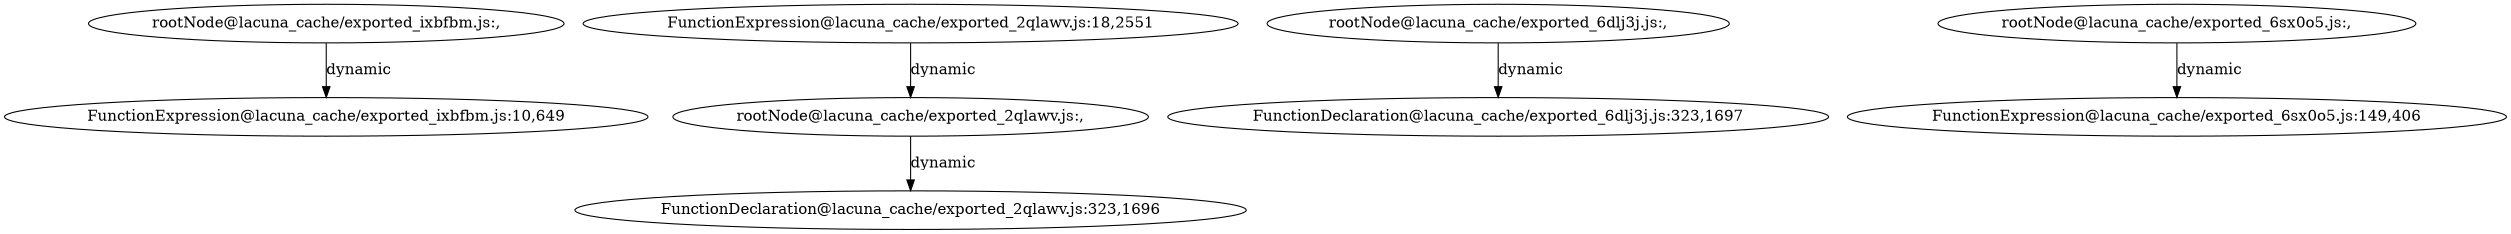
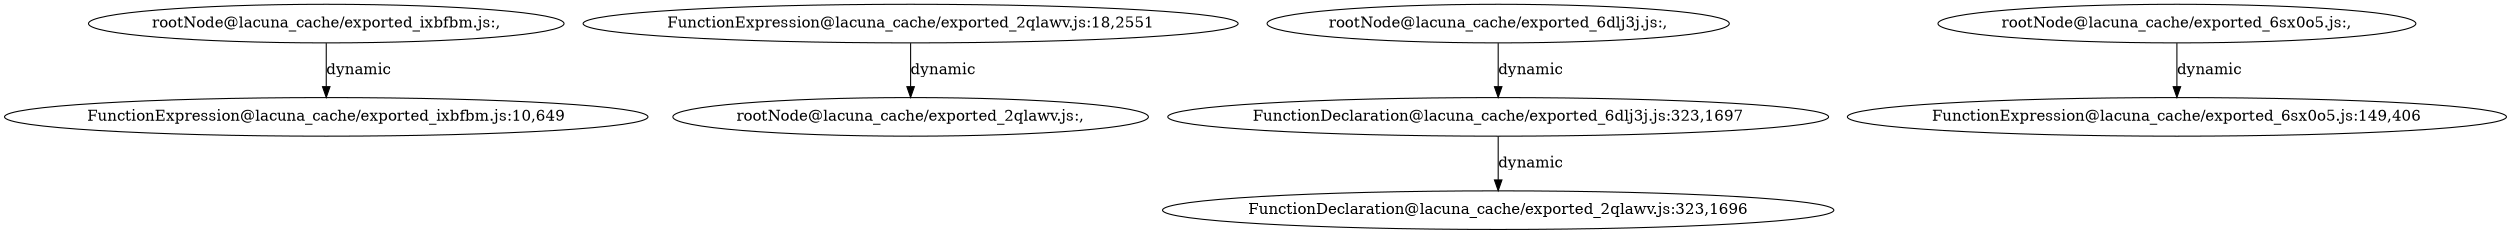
edge "rootNode@lacuna_cache/exported_2qlawv.js:," -> "FunctionDeclaration@lacuna_cache/exported_2qlawv.js:323,1696": now "FunctionDeclaration@lacuna_cache/exported_6dlj3j.js:323,1697" -> "FunctionDeclaration@lacuna_cache/exported_2qlawv.js:323,1696"
